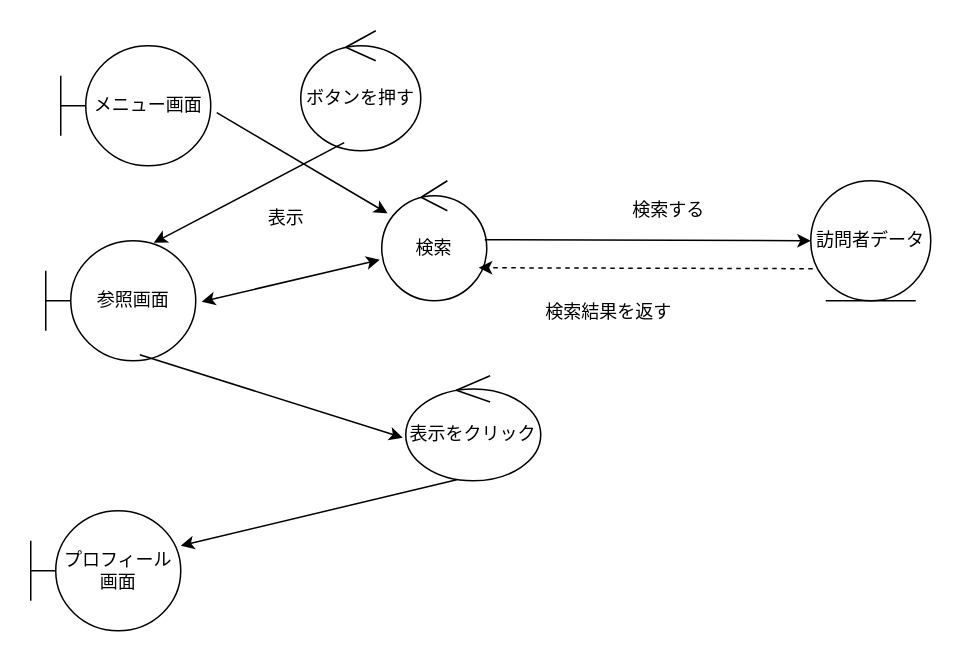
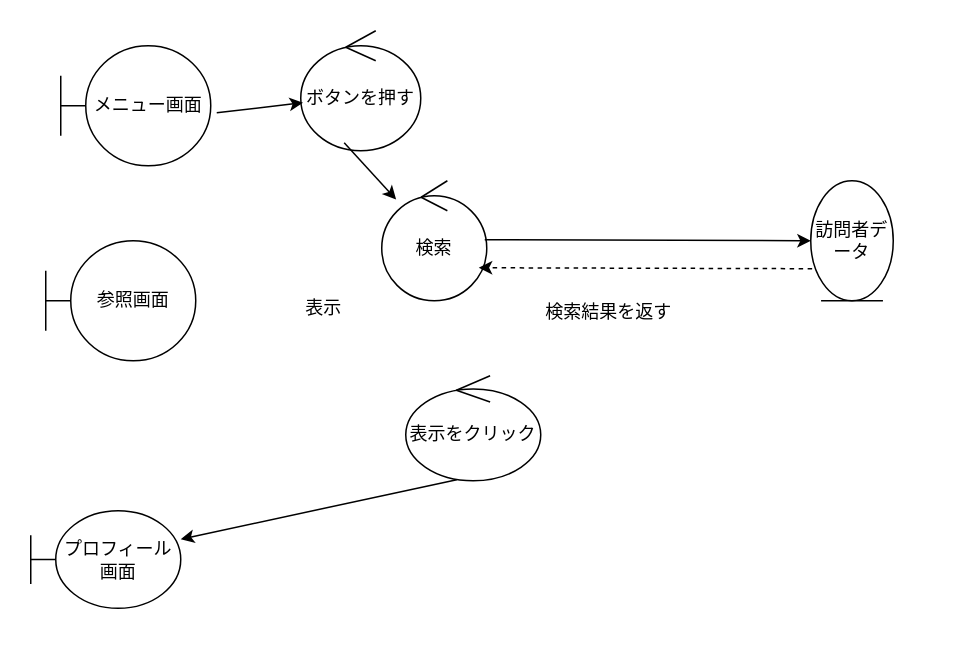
edge "メニュー画面" -> "検索": now "メニュー画面" -> "ボタンを押す"
edge "ボタンを押す" -> "参照画面": now "ボタンを押す" -> "検索"
node "検索する": removed
node "表示": moved (286, 218) -> (323, 308)
node "訪問者データ": size 120x120 -> 83x120
edge "検索" -- "参照画面": removed
edge "参照画面" -> "表示をクリック": removed
node "プロフィール画面": size 150x120 -> 150x98
